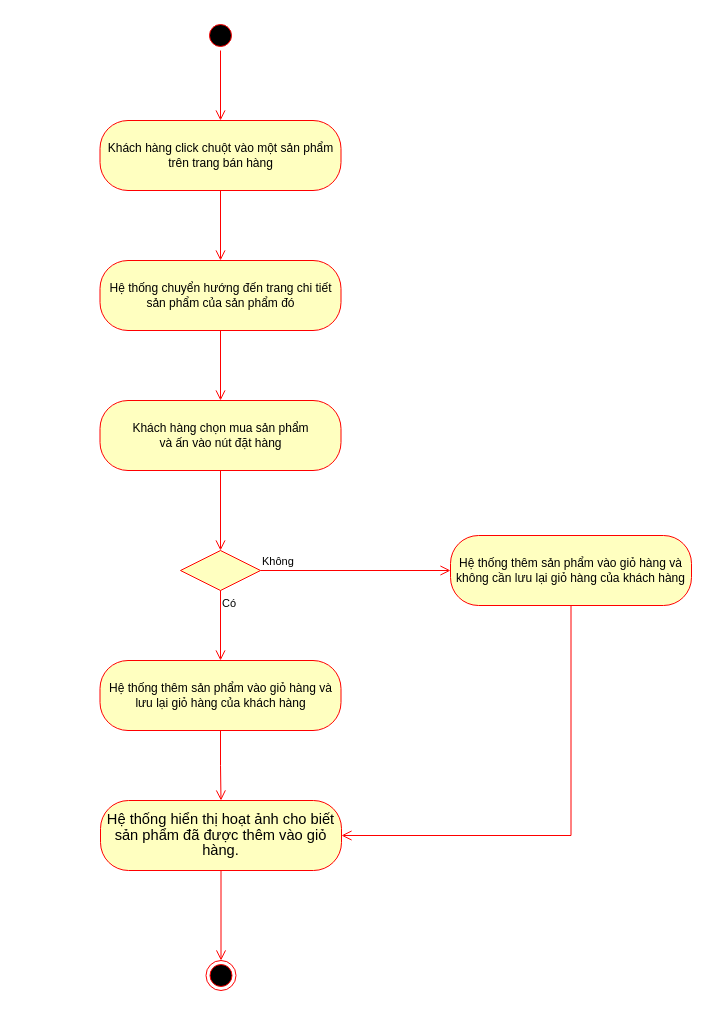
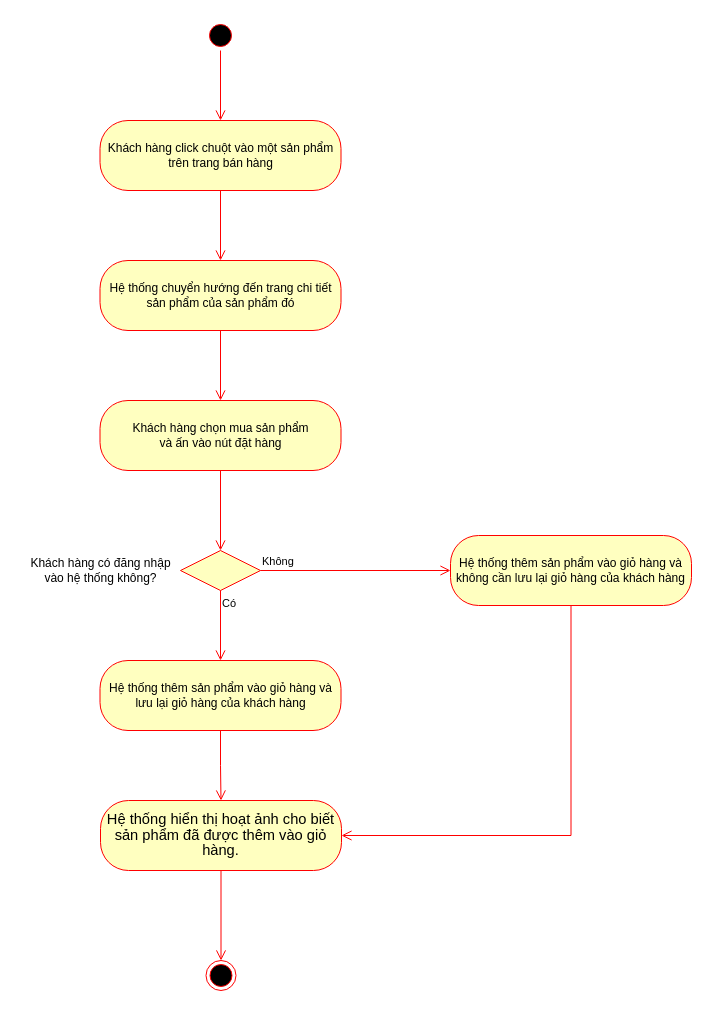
node "Khách hàng có đăng nhập vào hệ thống không?": added
